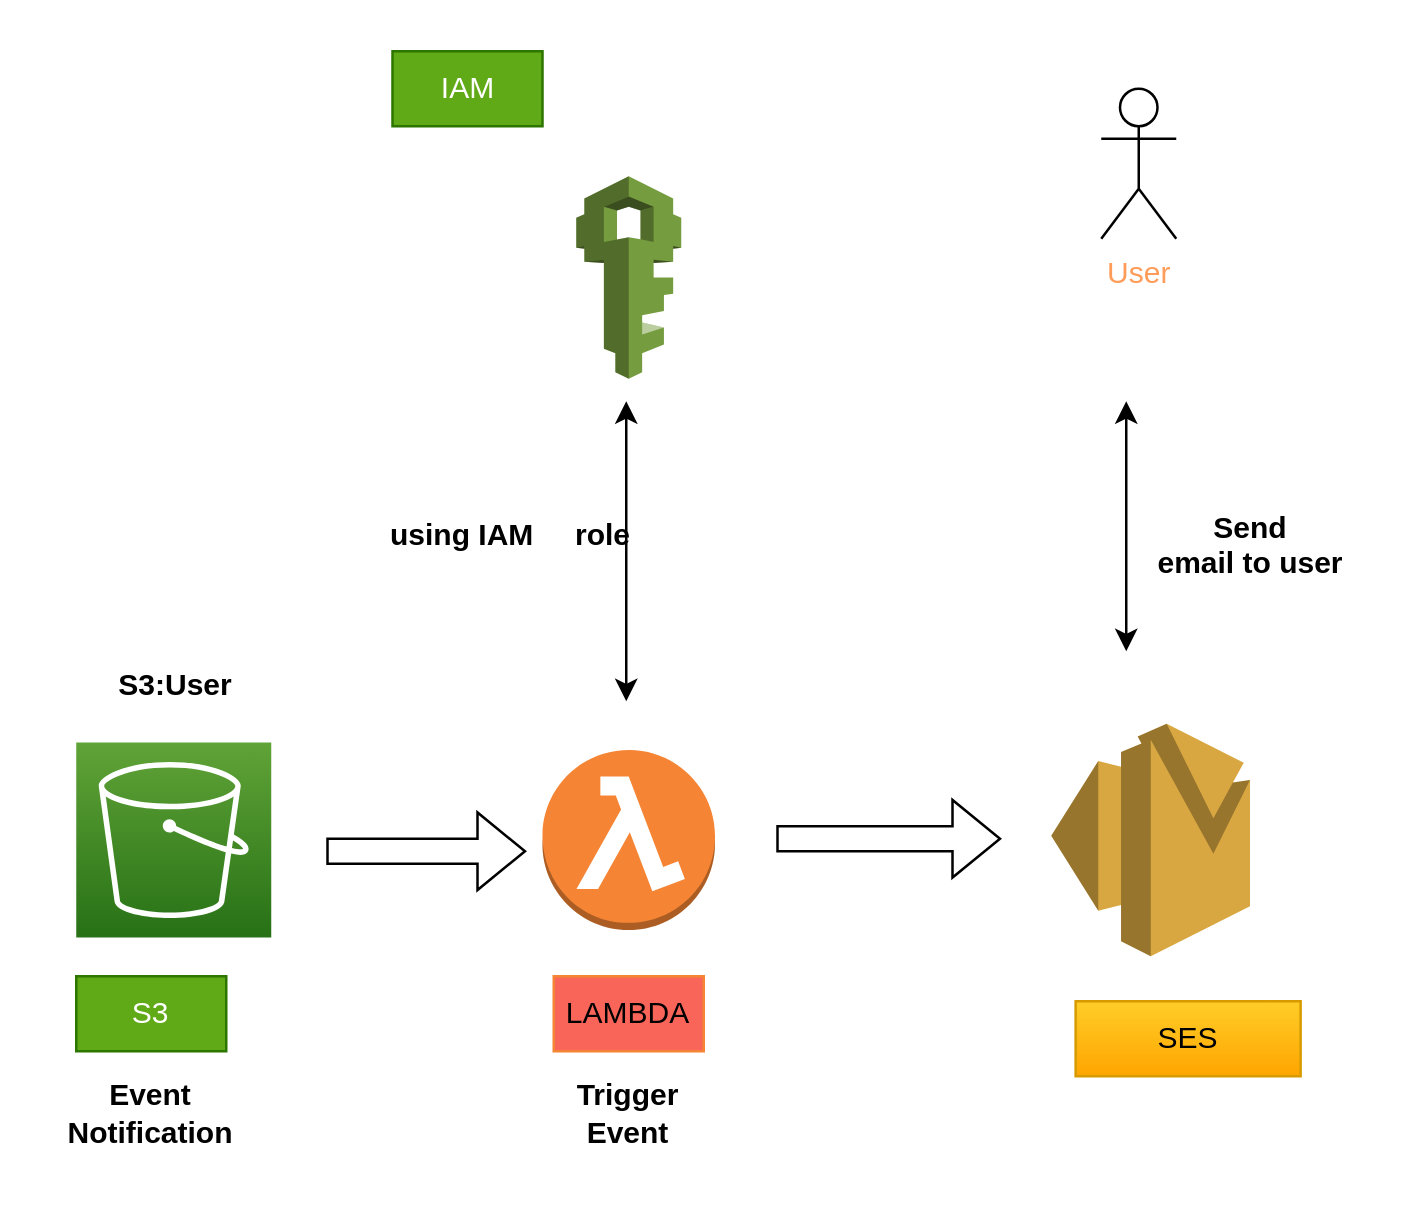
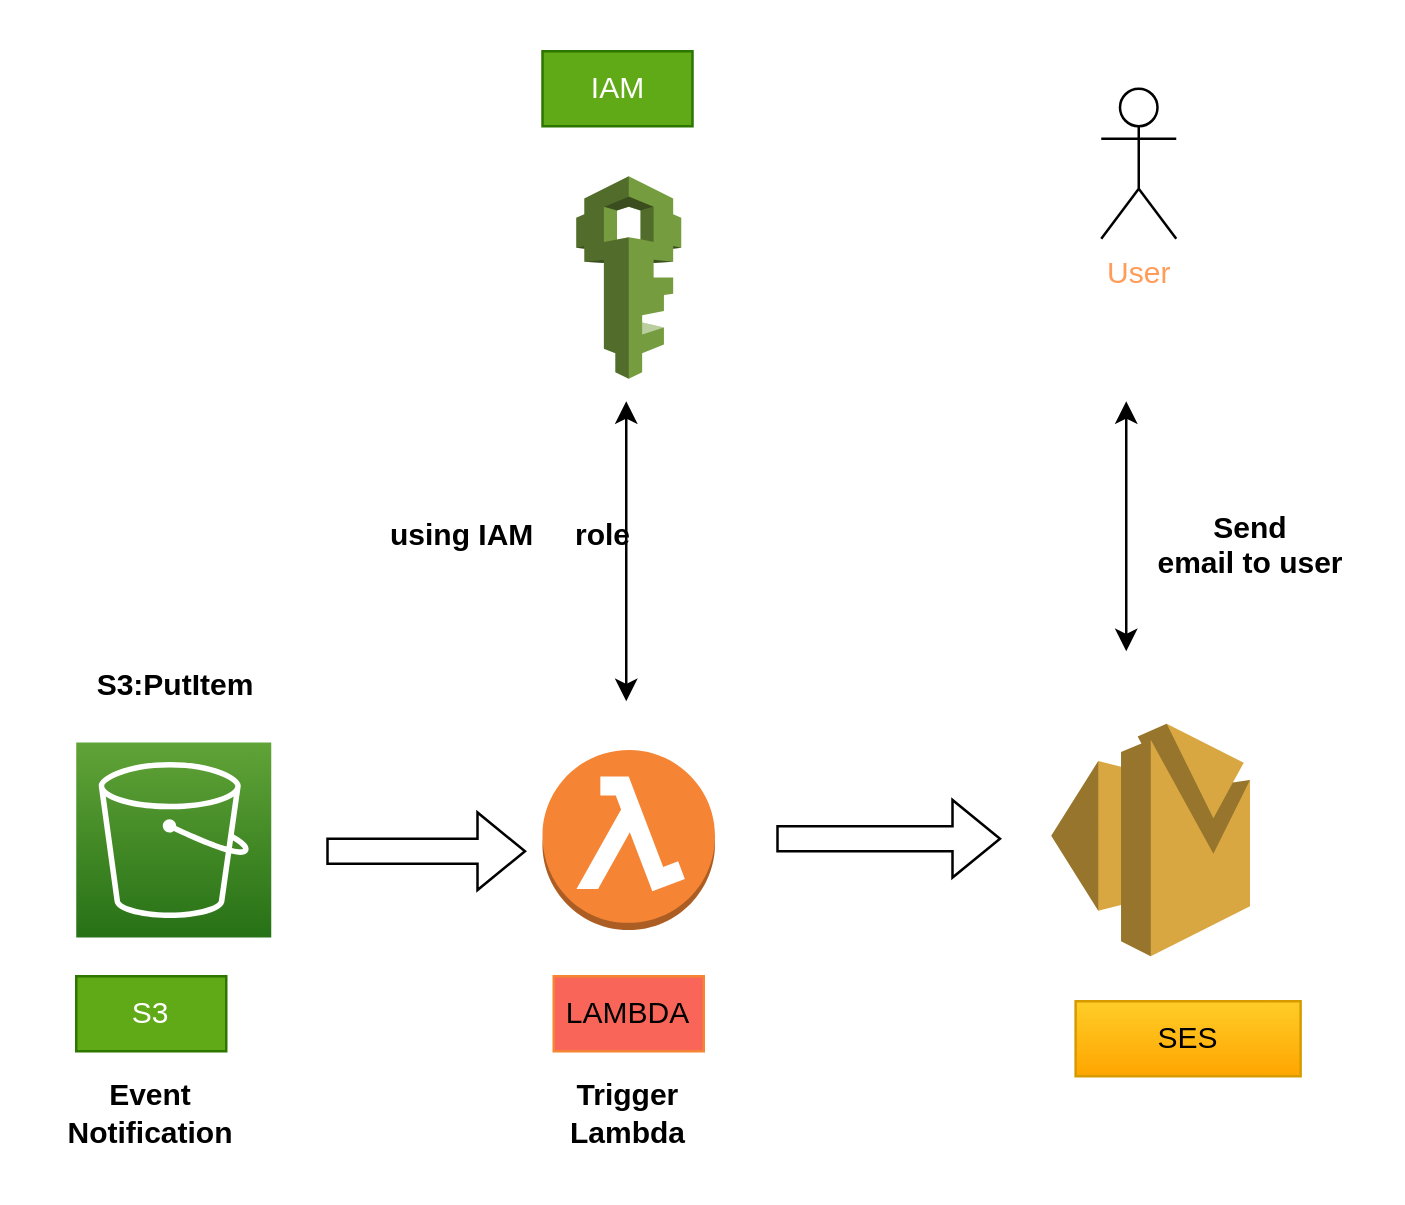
node "IAM": moved (468, 89) -> (618, 89)
node "S3:User": label "S3:User" -> "S3:PutItem"
node "Trigger Event": label "Trigger Event" -> "Trigger Lambda"
